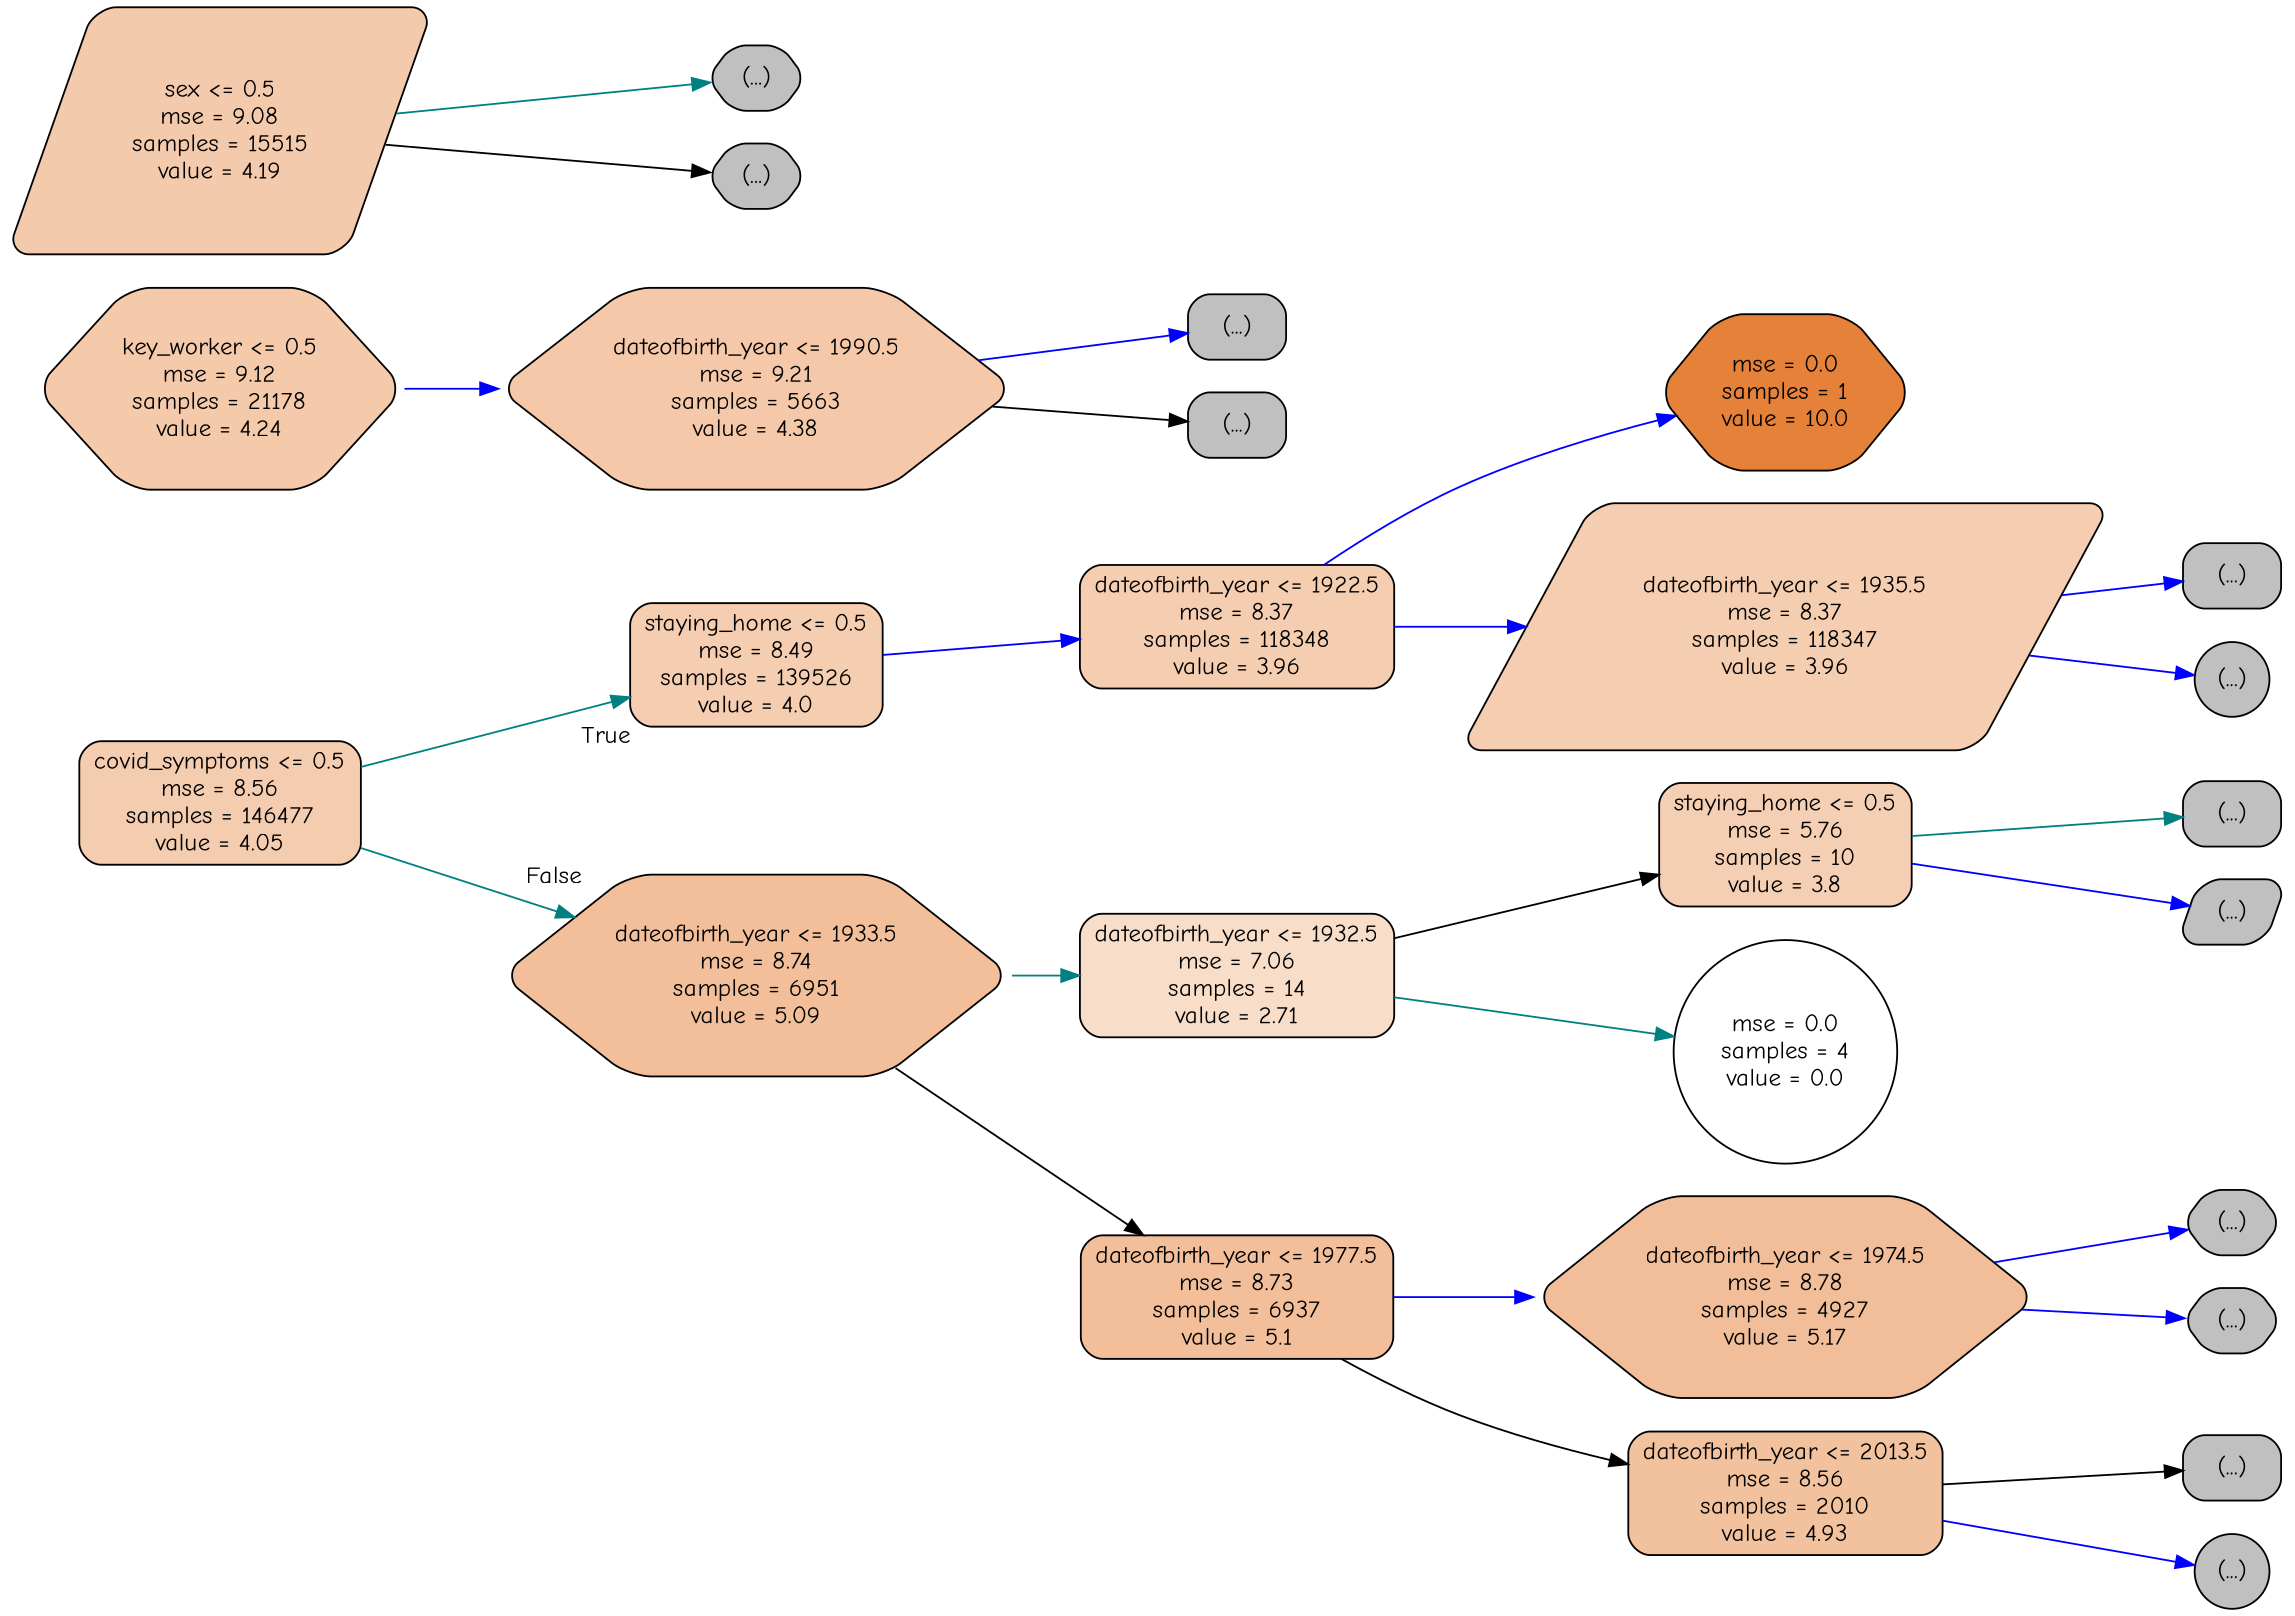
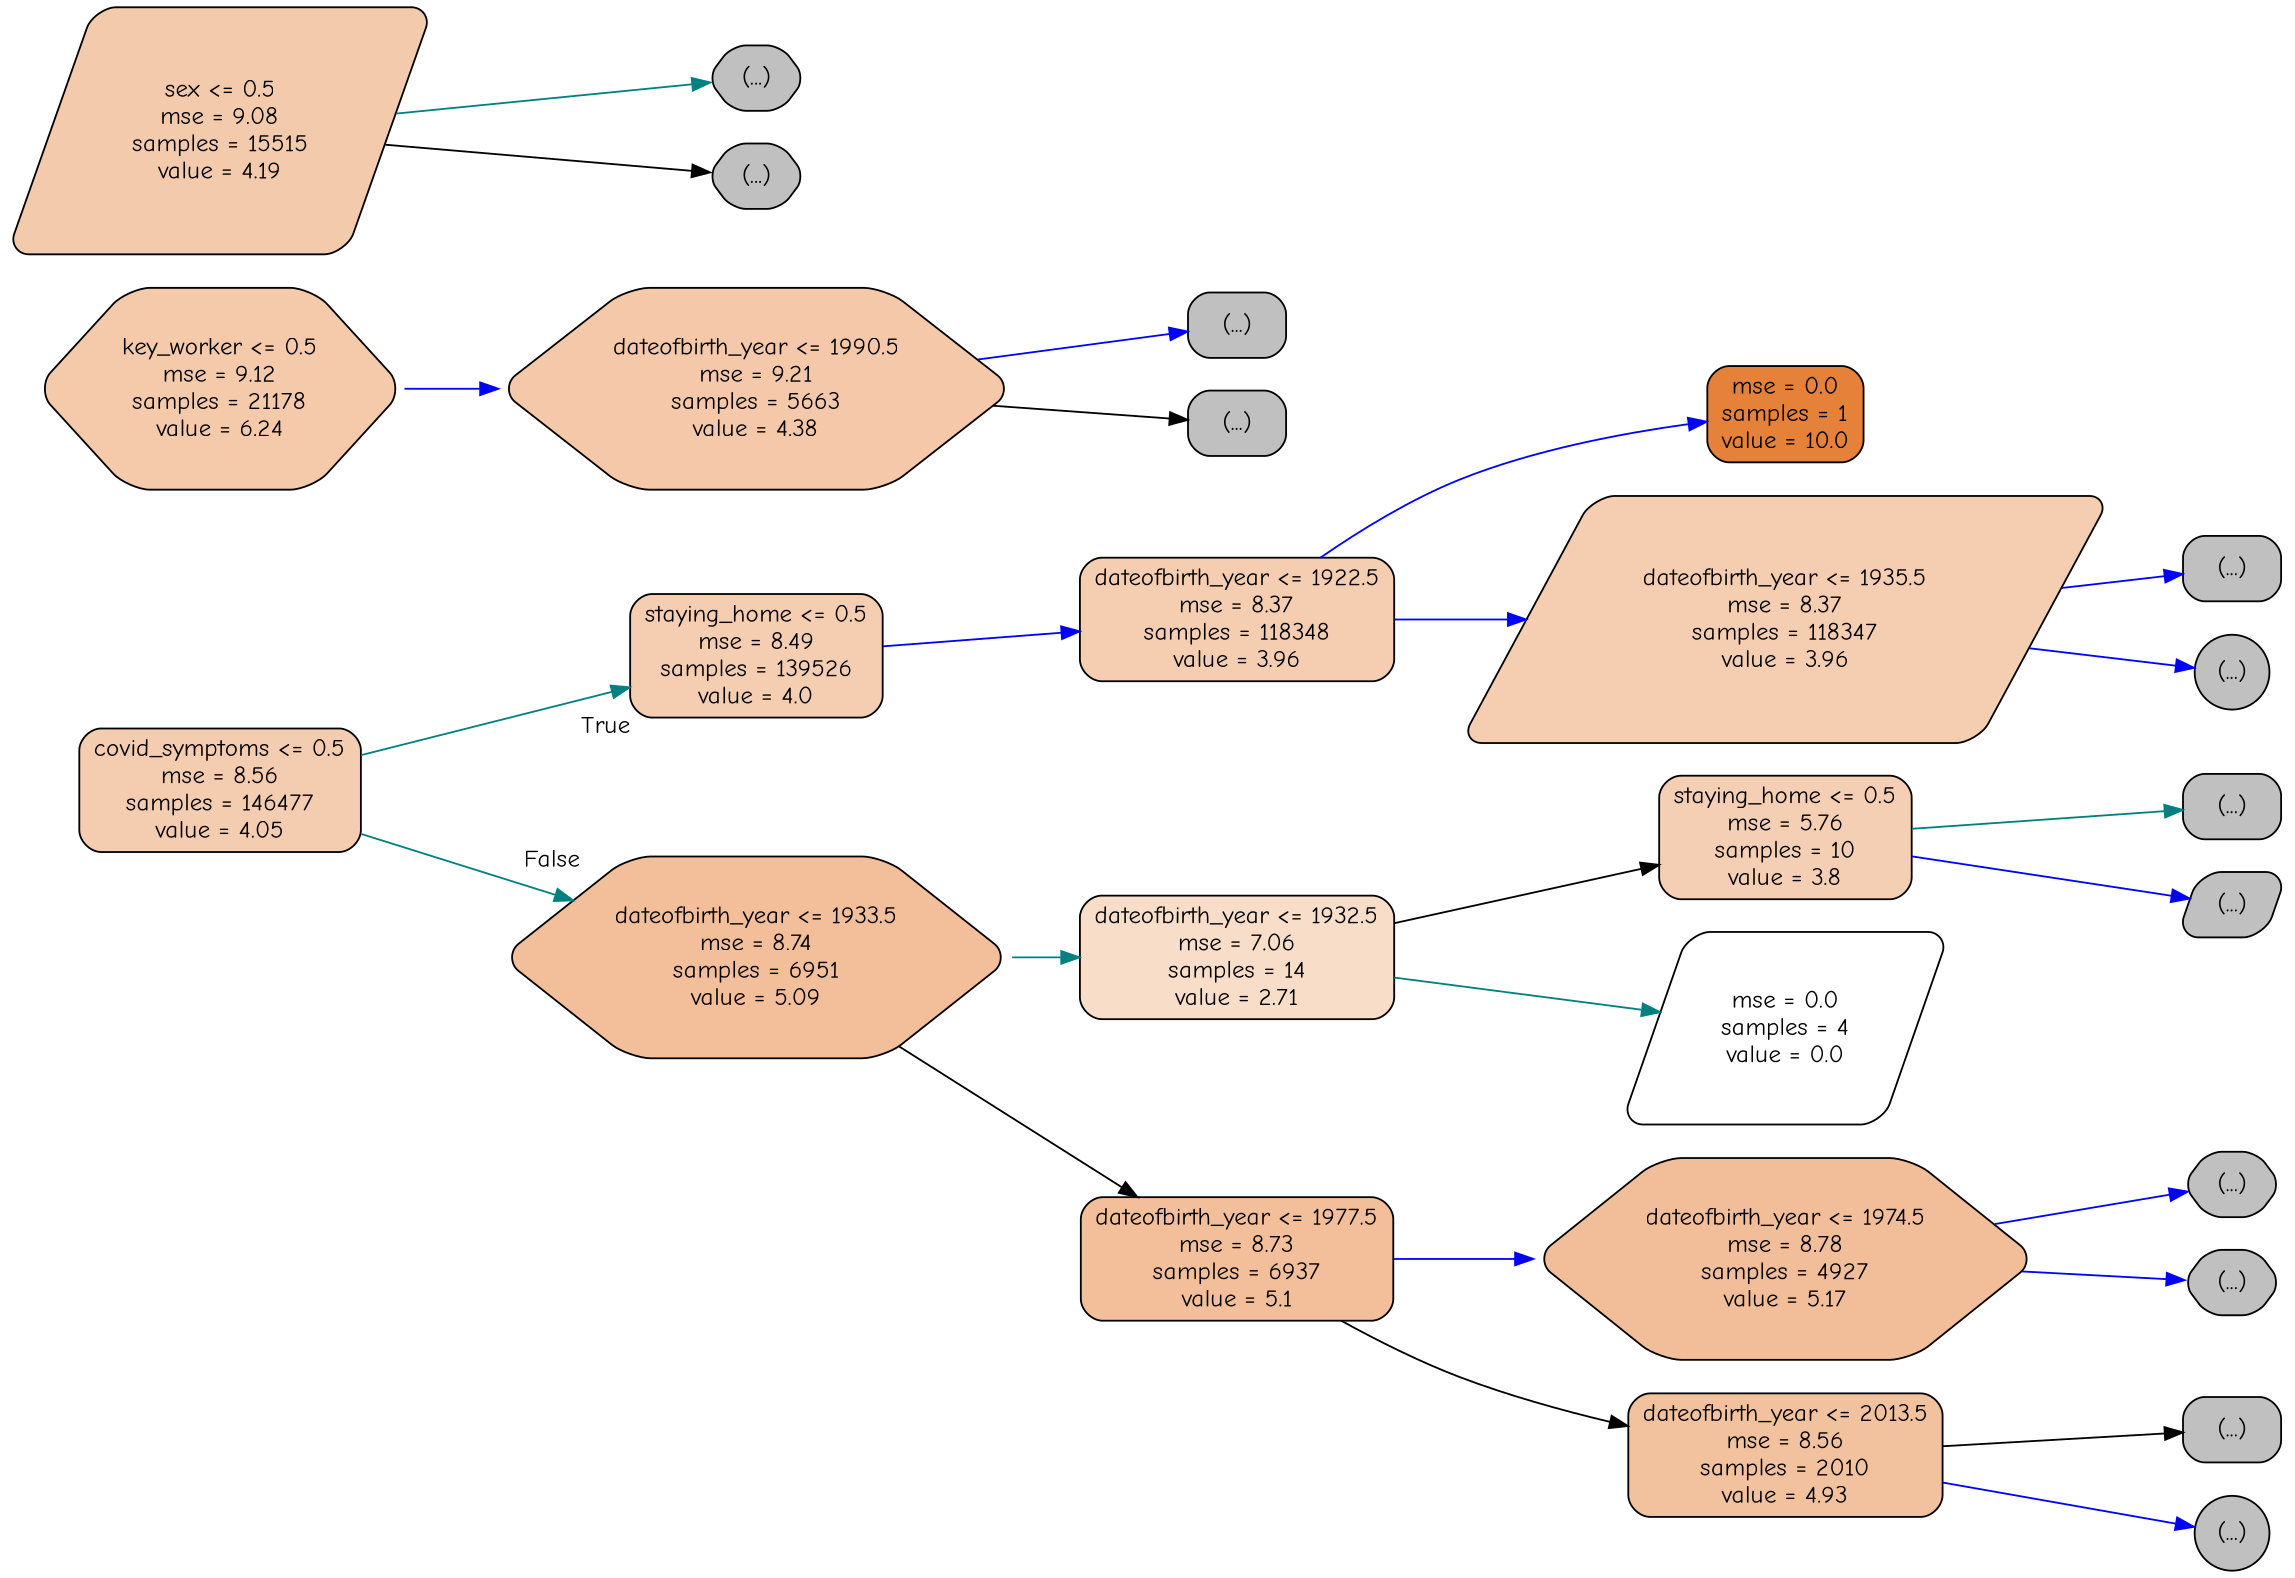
node "key_worker <= 0.5 mse = 9.12 samples = 21178 value = 4.24": label "key_worker <= 0.5 mse = 9.12 samples = 21178 value = 4.24" -> "key_worker <= 0.5 mse = 9.12 samples = 21178 value = 6.24"
node "mse = 0.0 samples = 1 value = 10.0": shape hexagon -> box
node "mse = 0.0 samples = 4 value = 0.0": shape circle -> parallelogram
